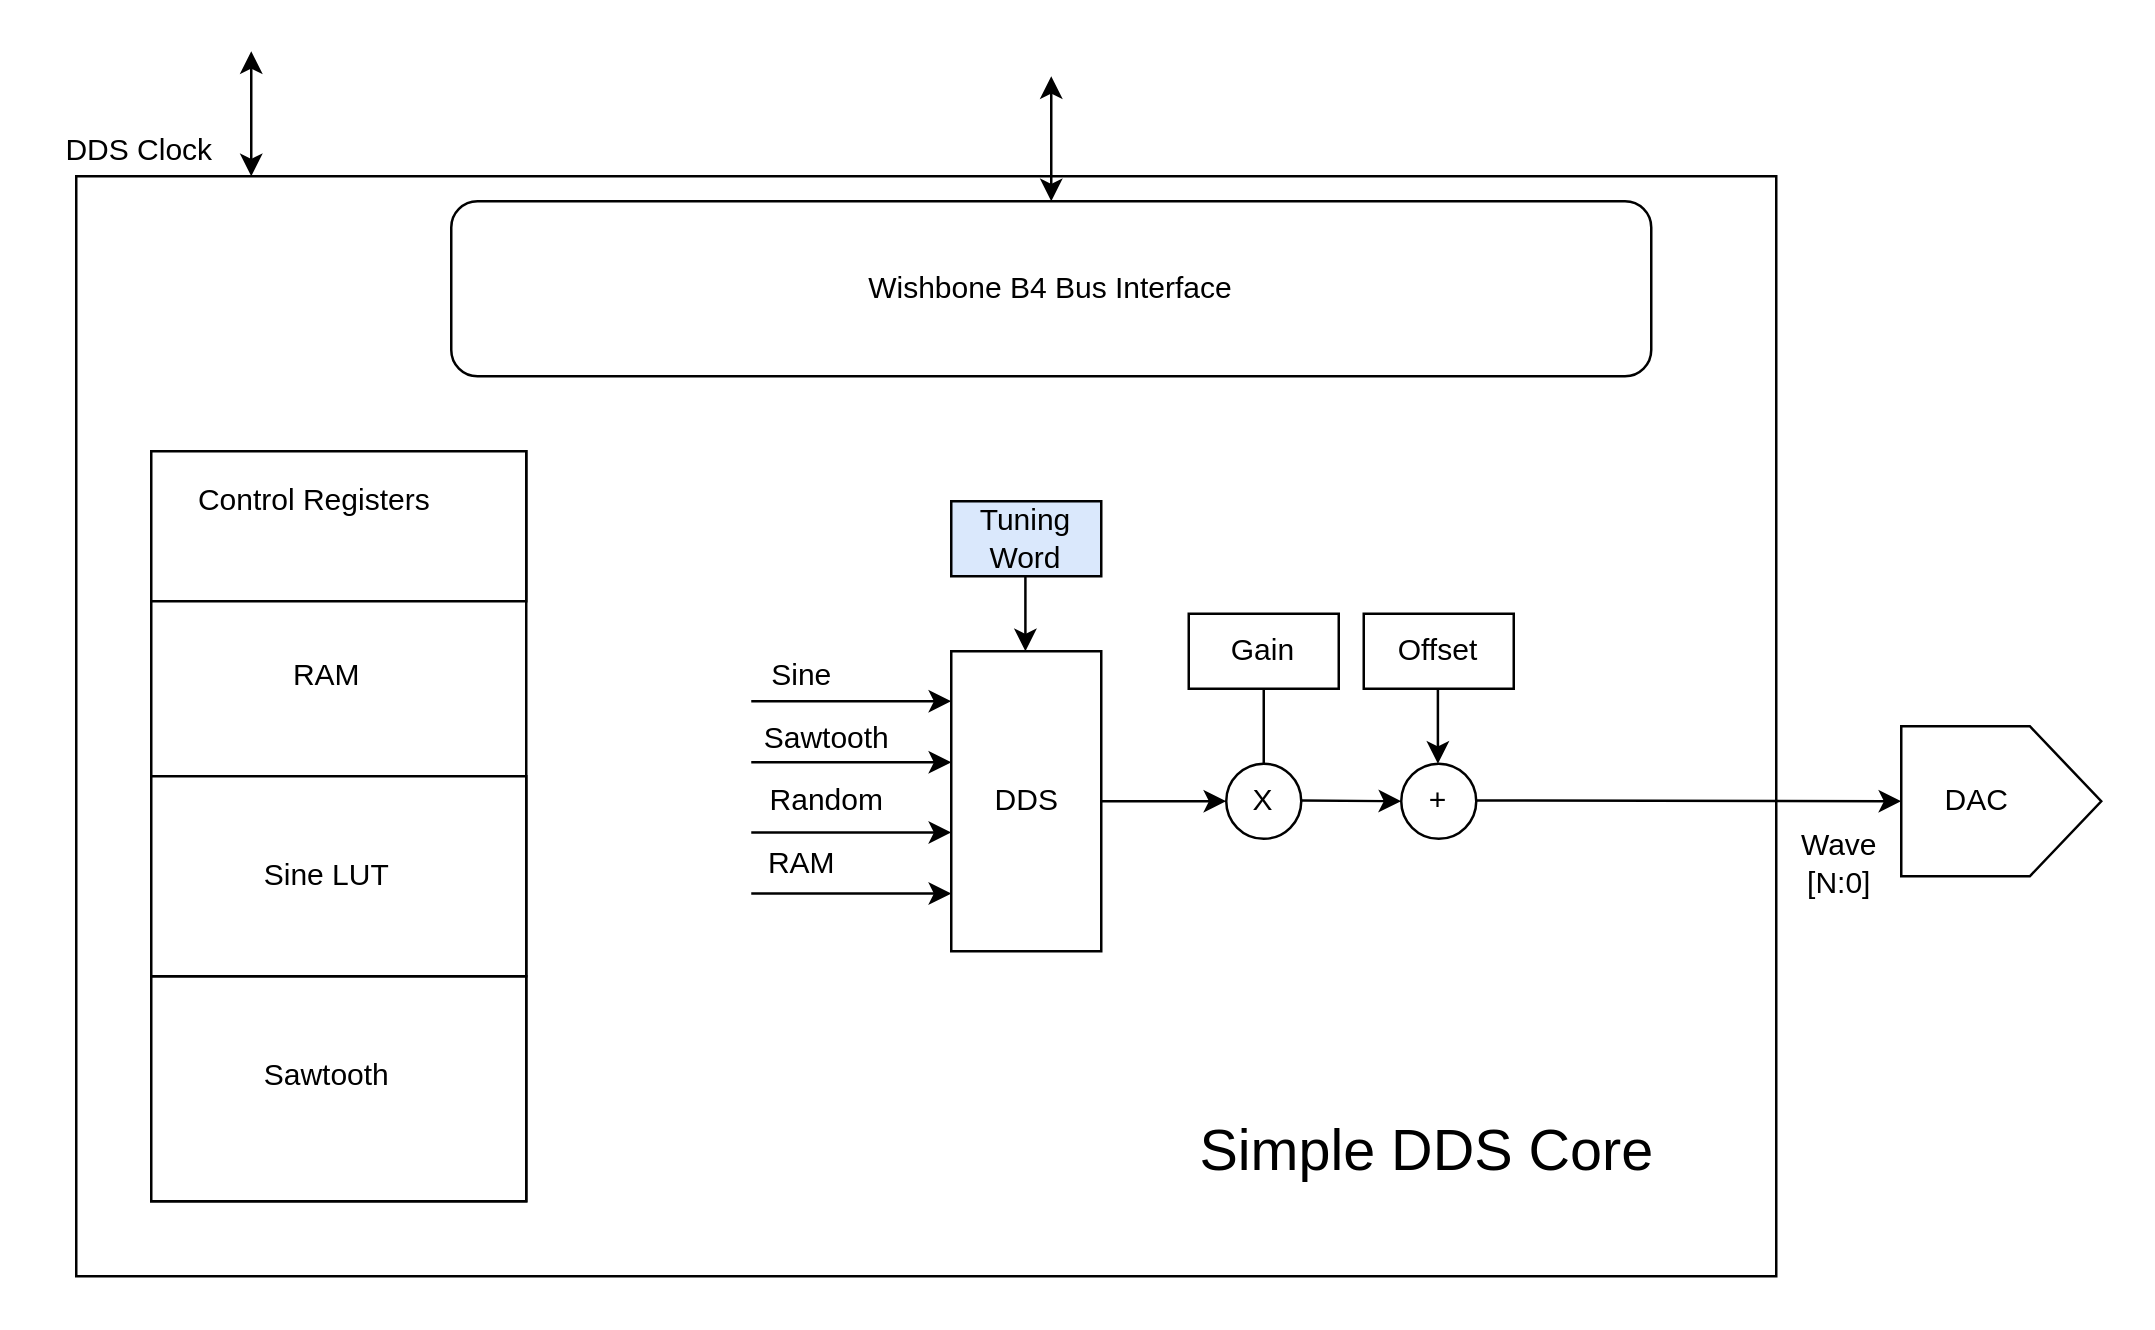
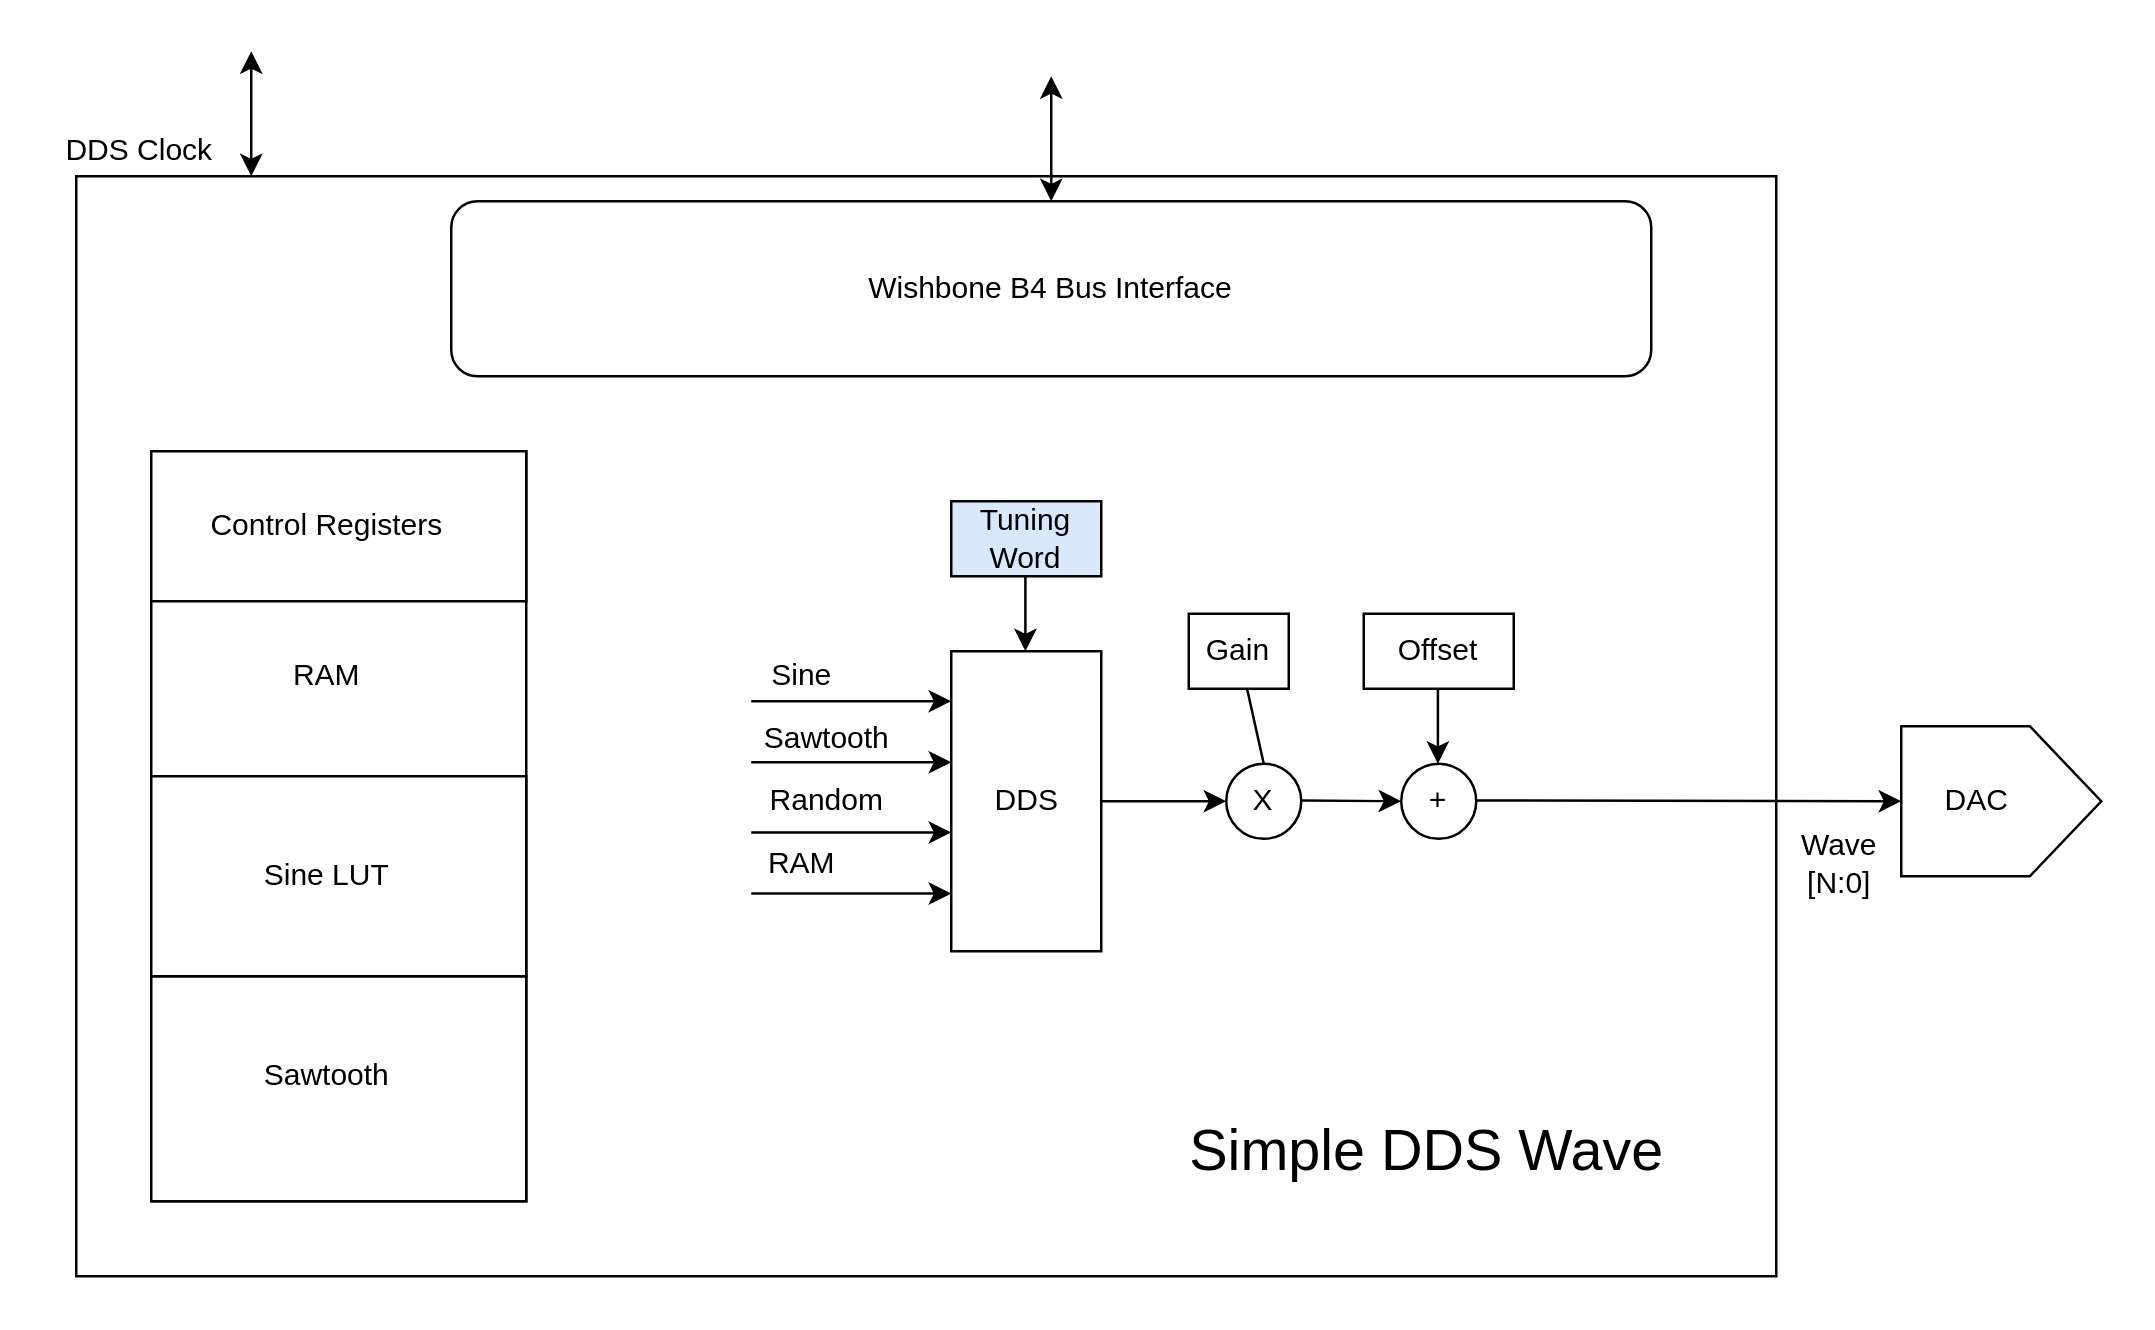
node "Control Registers": moved (314, 501) -> (326, 526)
node "Gain": size 150x75 -> 100x75
node "Simple DDS Core": label "Simple DDS Core" -> "Simple DDS Wave"
